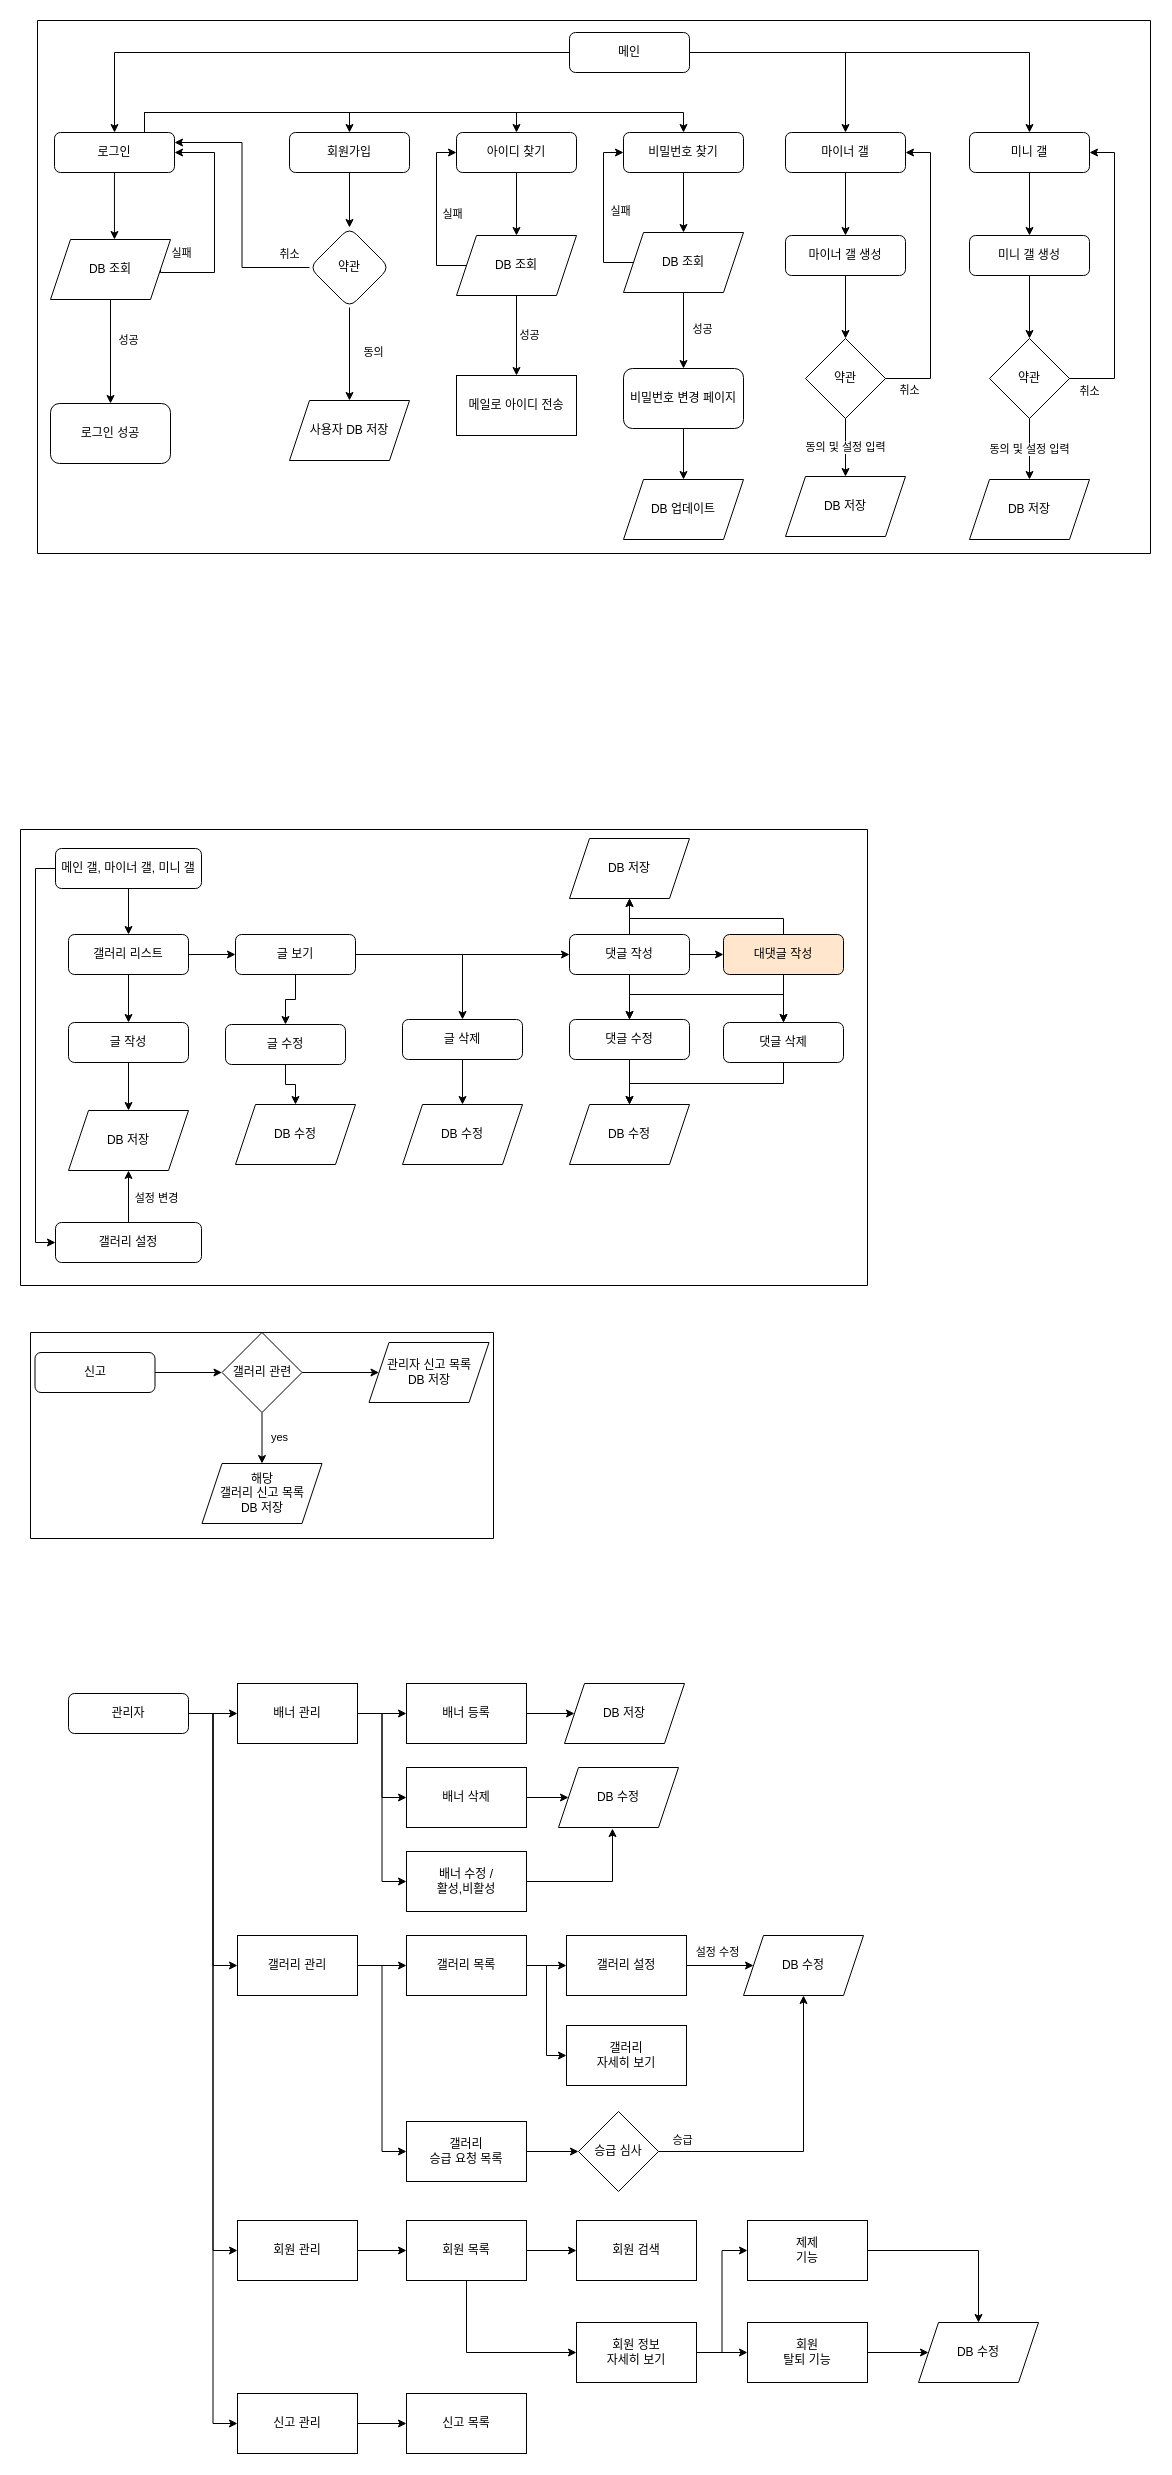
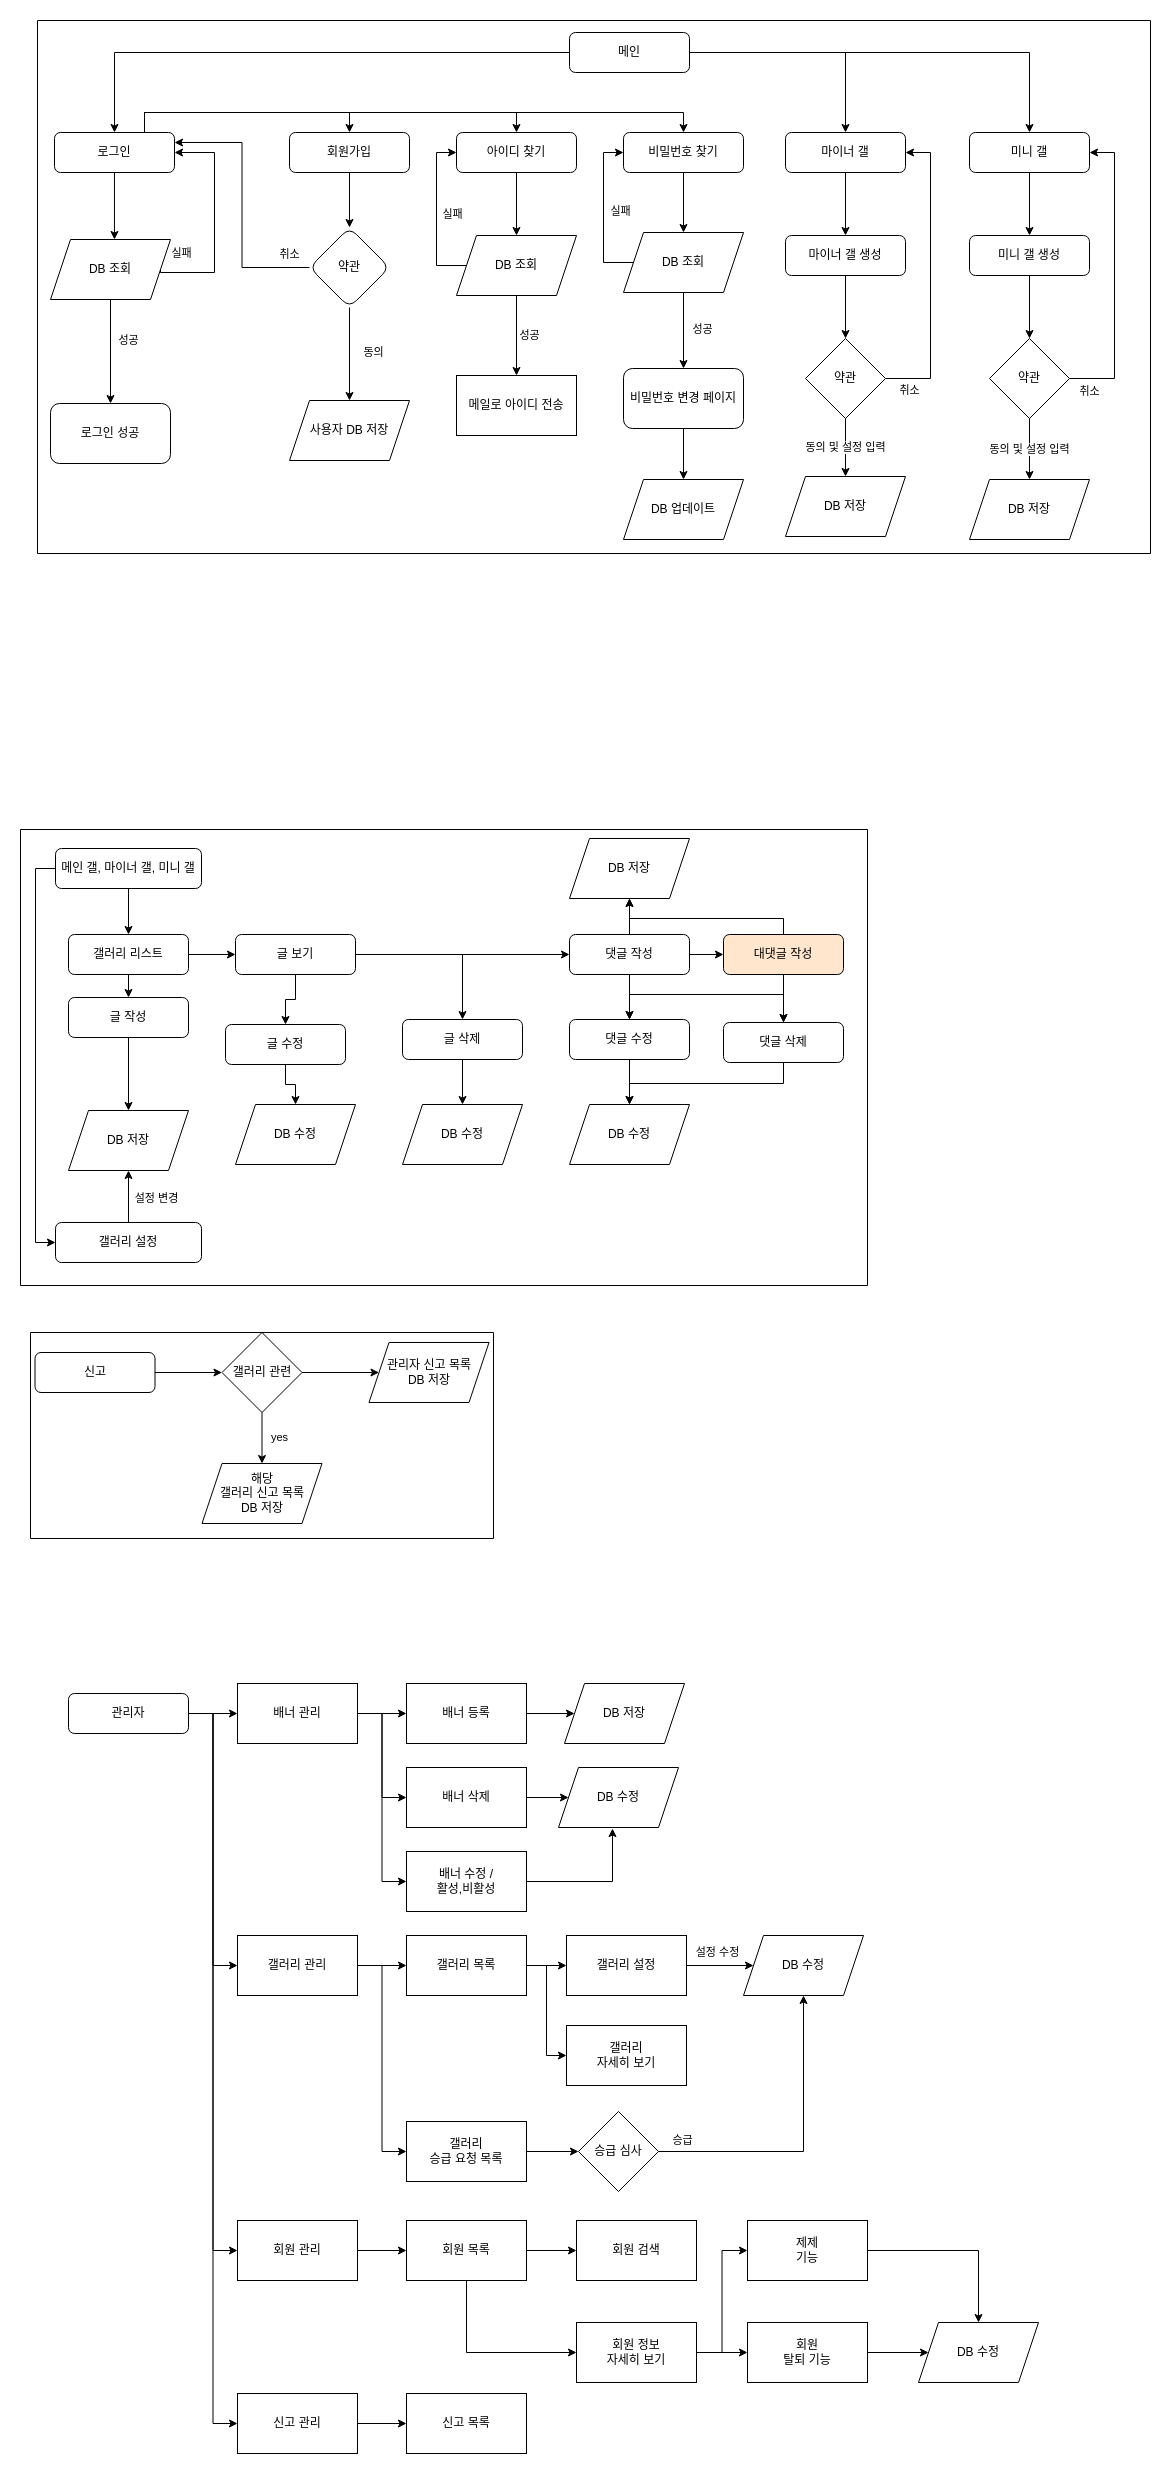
node "글 작성": moved (129, 1043) -> (129, 1018)
